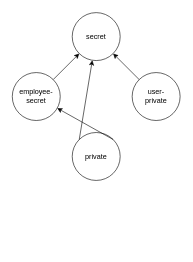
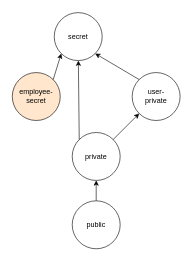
node "secret": moved (96, 36) -> (78, 36)
node "employee- secret": fillcolor #ffffff -> #ffe6cc
edge "private" -> "employee- secret": now "private" -> "user- private"
edge "public" -> "private": added
node "public": added
